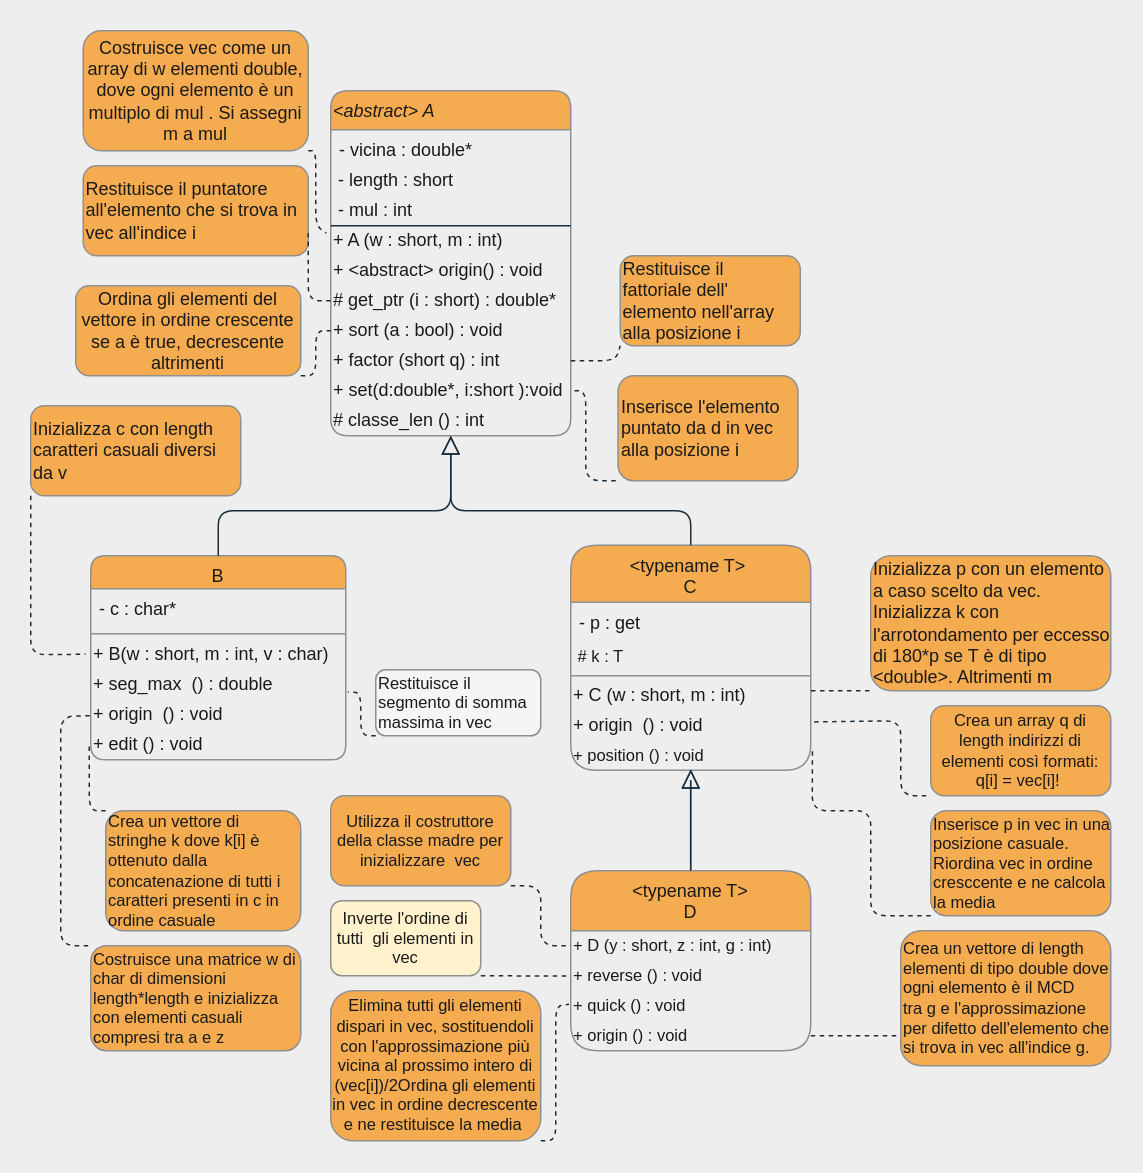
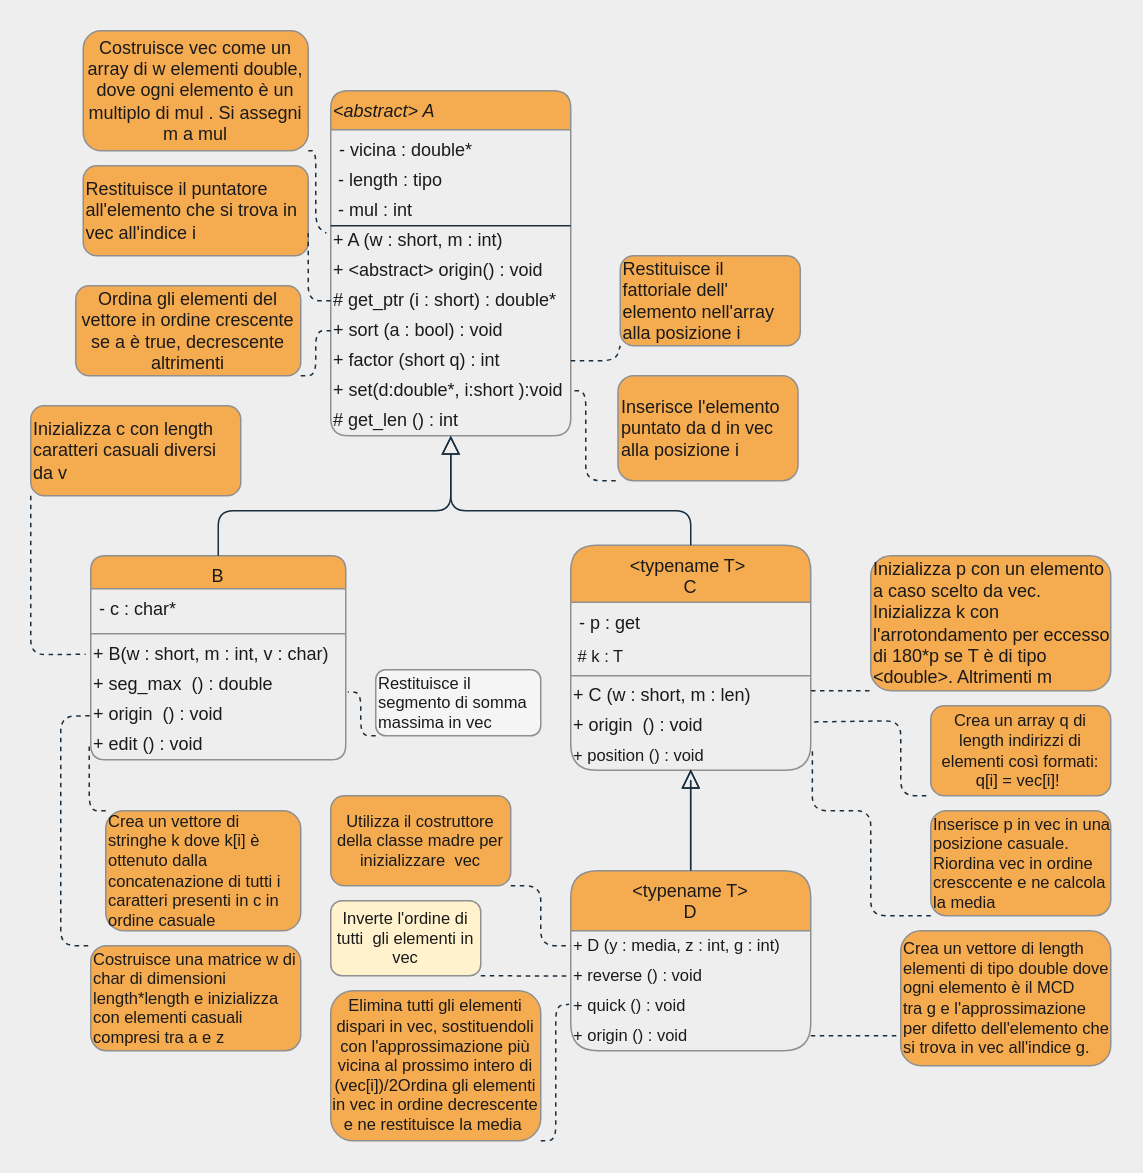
node "- length : short": label "- length : short" -> "- length : tipo"
node "# classe_len () : int": label "# classe_len () : int" -> "# get_len () : int"
node "+ C (w : short, m : int)": label "+ C (w : short, m : int)" -> "+ C (w : short, m : len)"
node "+ D (y : short, z : int, g : int)": label "+ D (y : short, z : int, g : int)" -> "+ D (y : media, z : int, g : int)"
